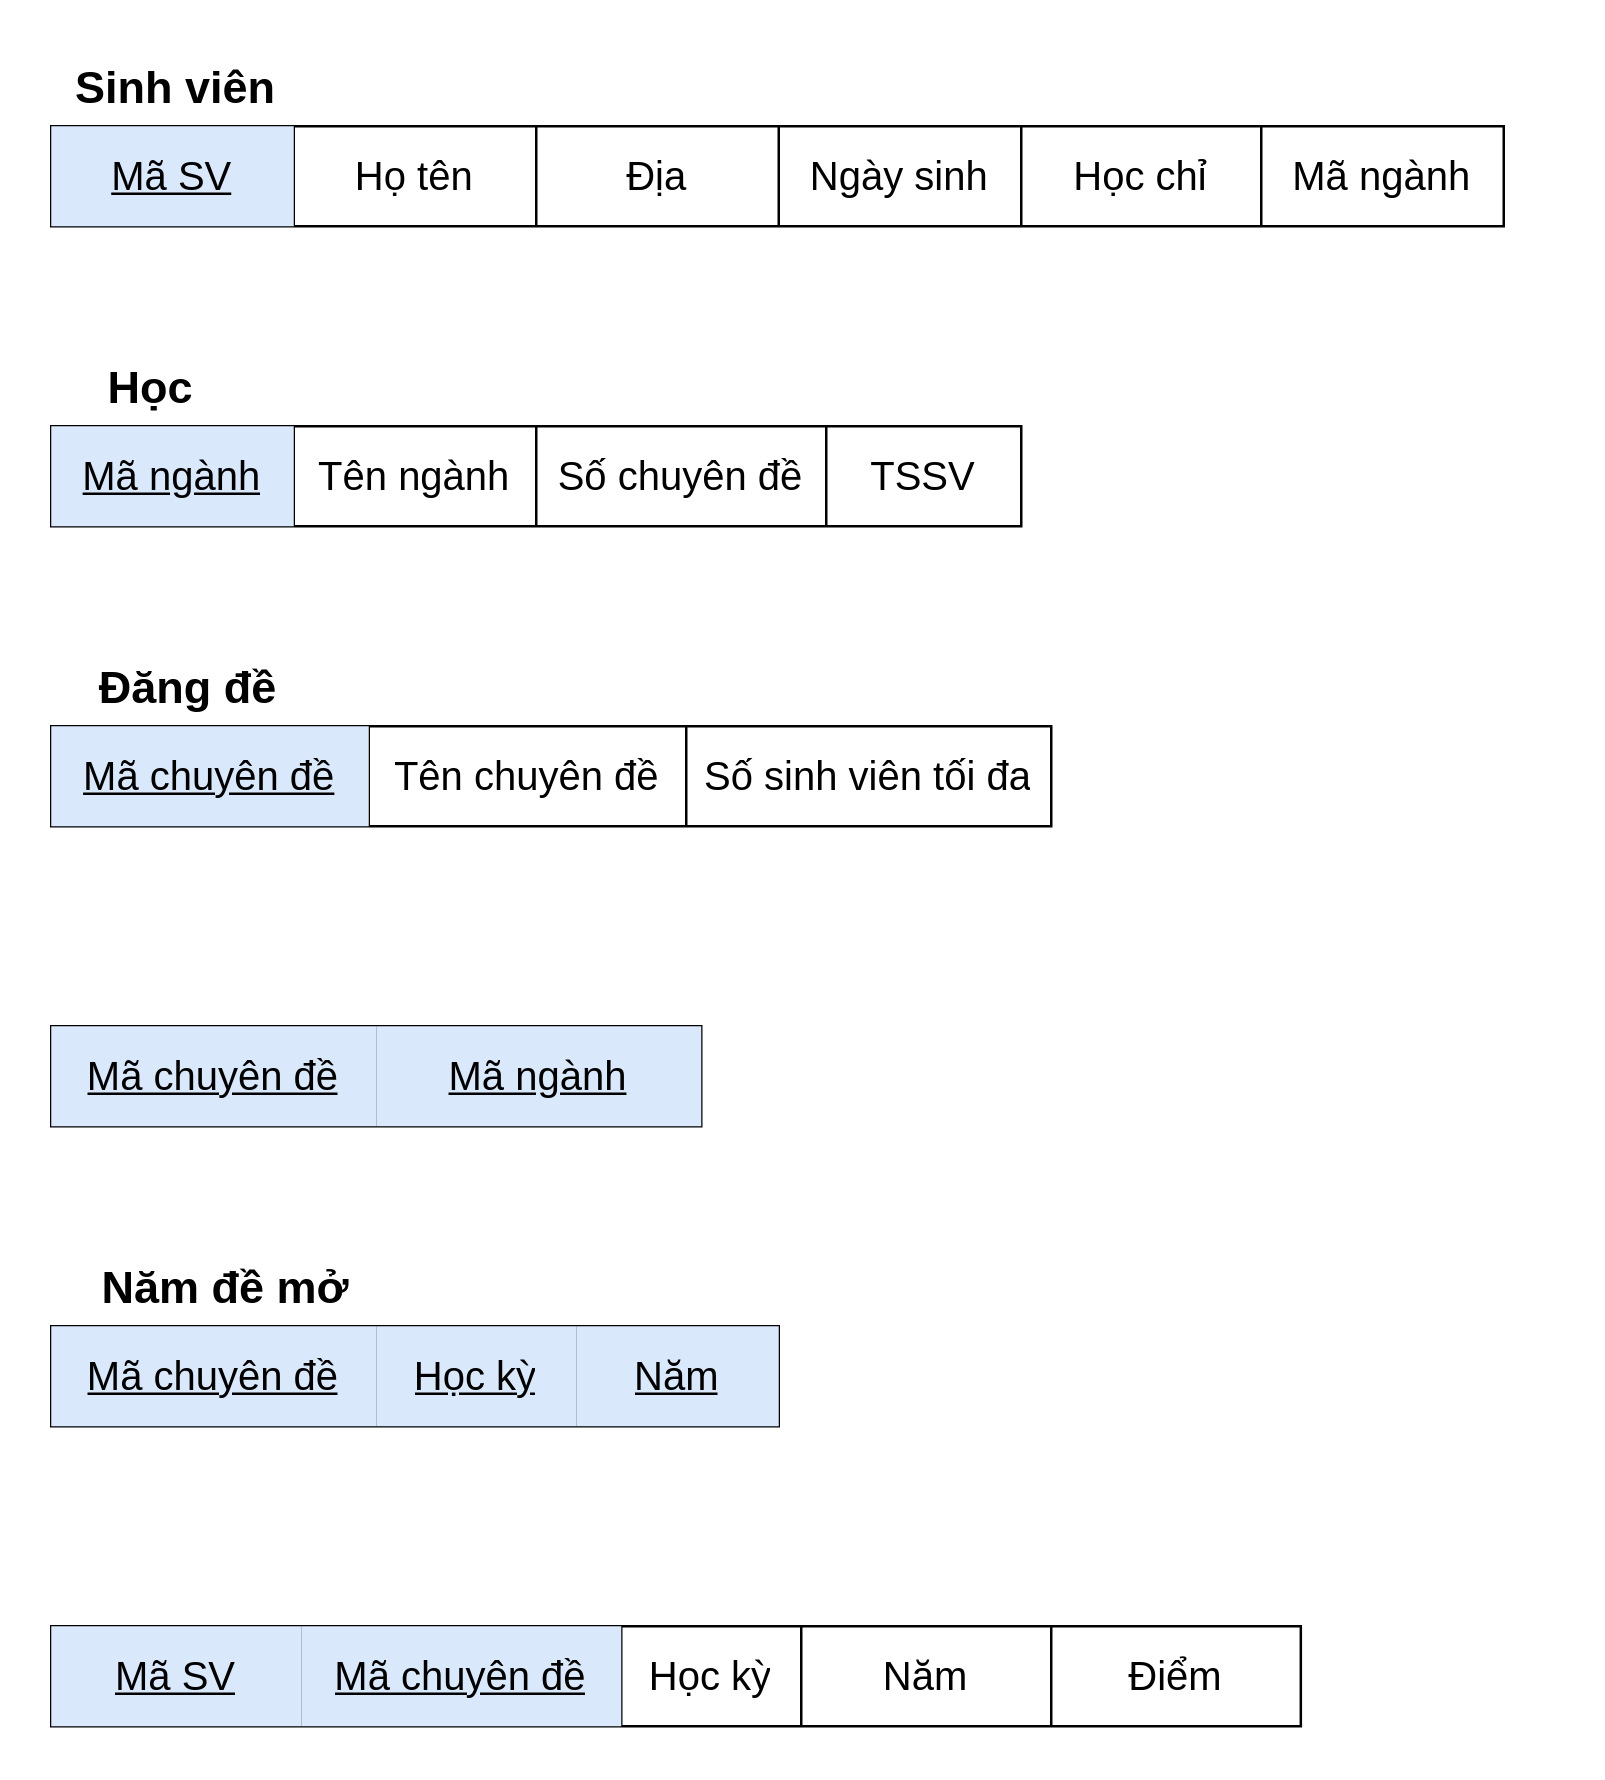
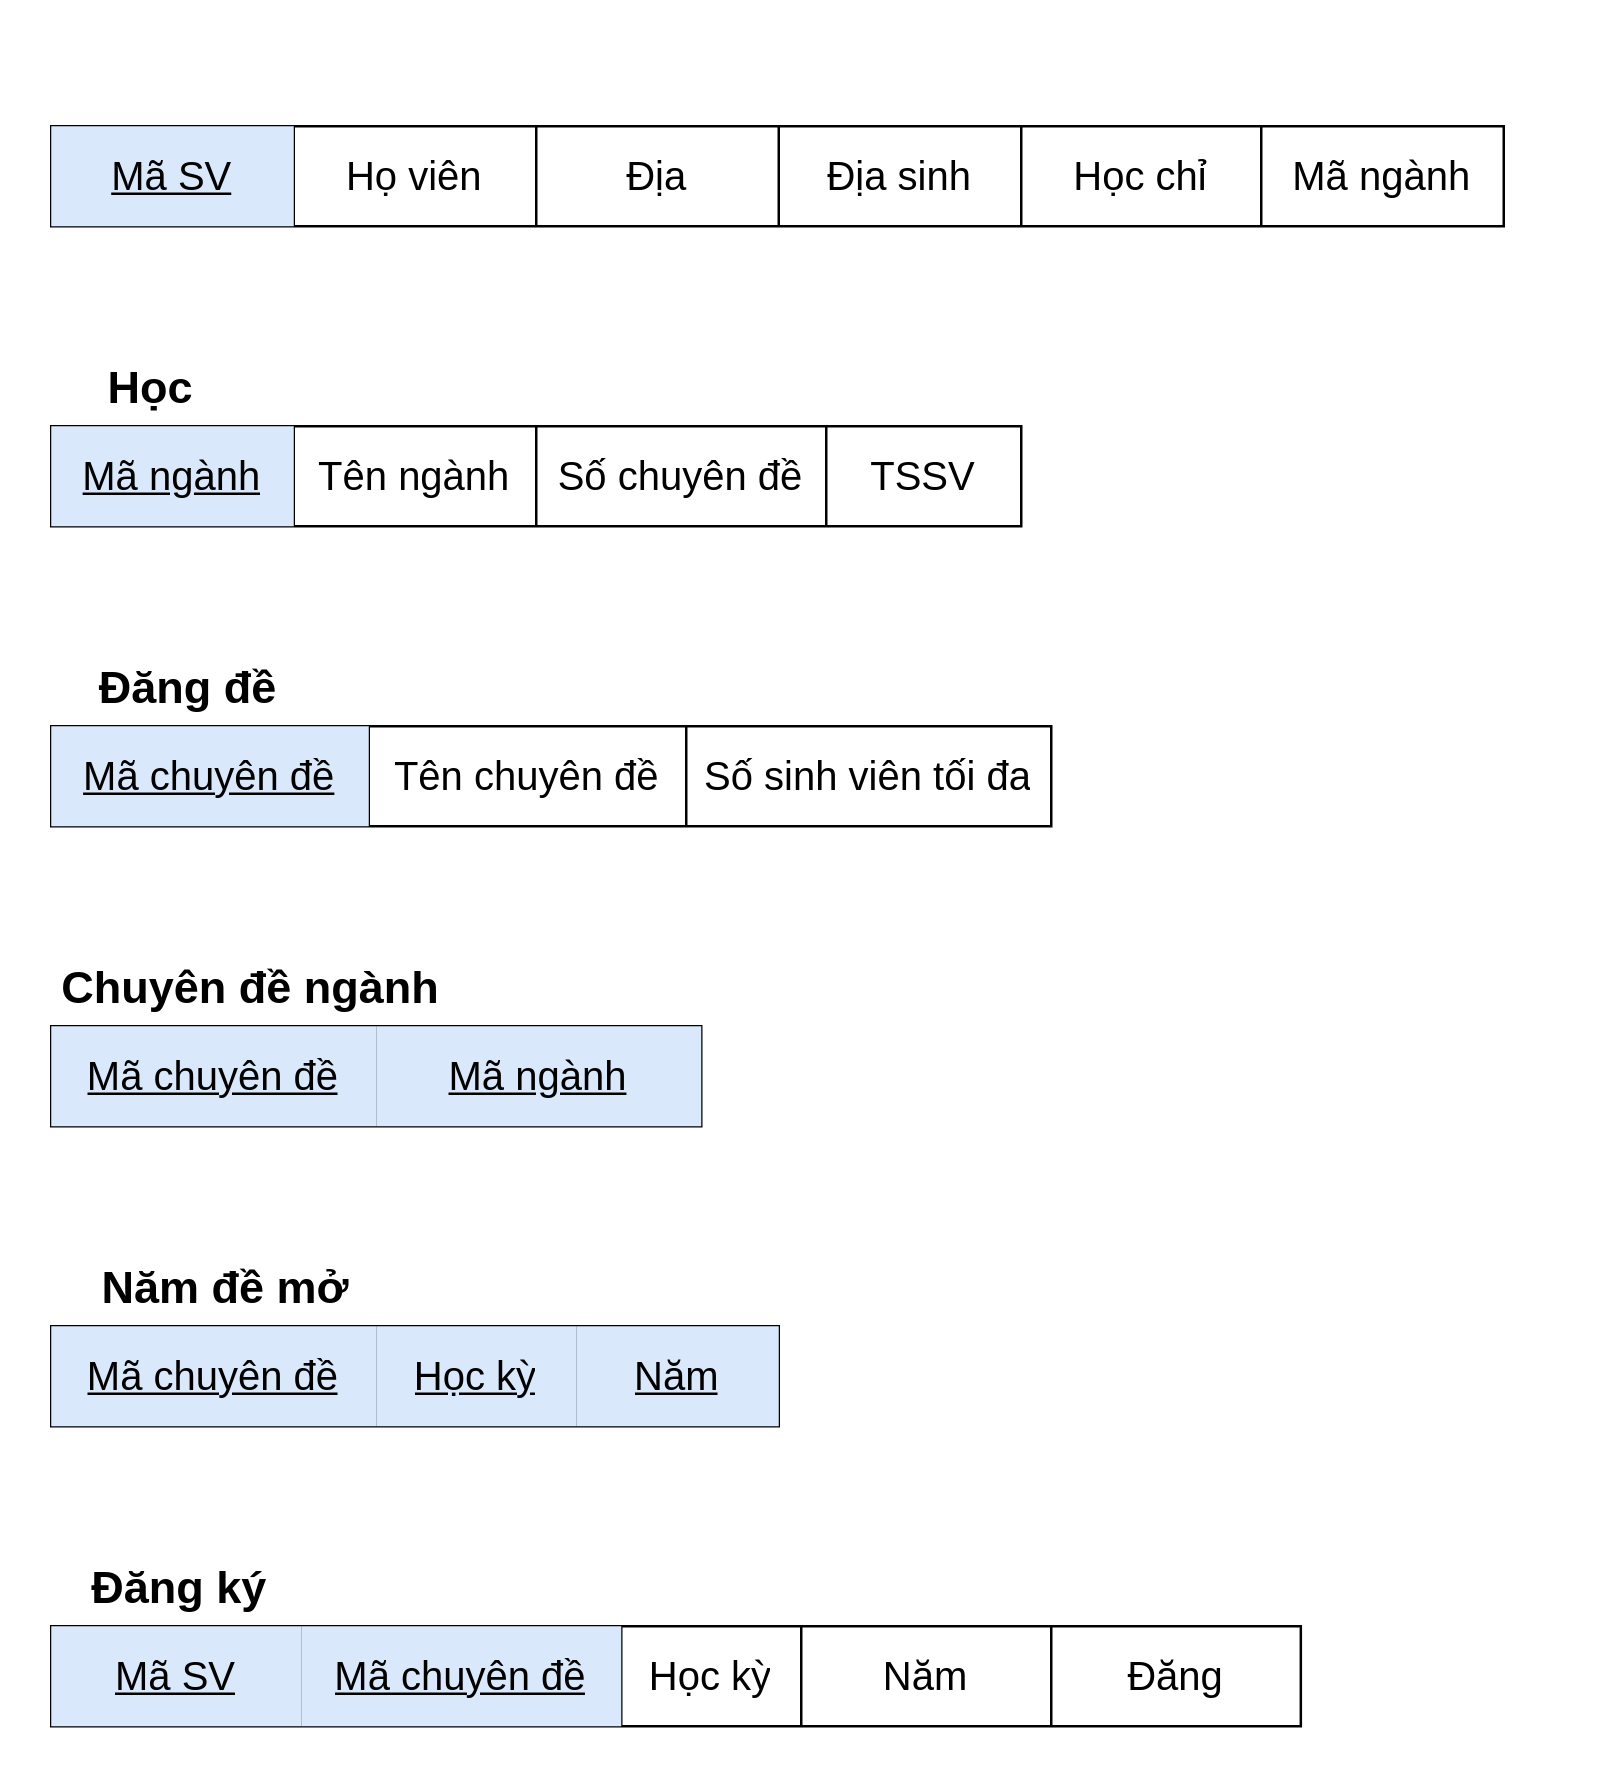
node "Sinh viên": removed
node "Họ tên": label "Họ tên" -> "Họ viên"
node "Ngày sinh": label "Ngày sinh" -> "Địa sinh"
node "Chuyên đề ngành": added
node "Đăng ký": added
node "Điểm": label "Điểm" -> "Đăng"
